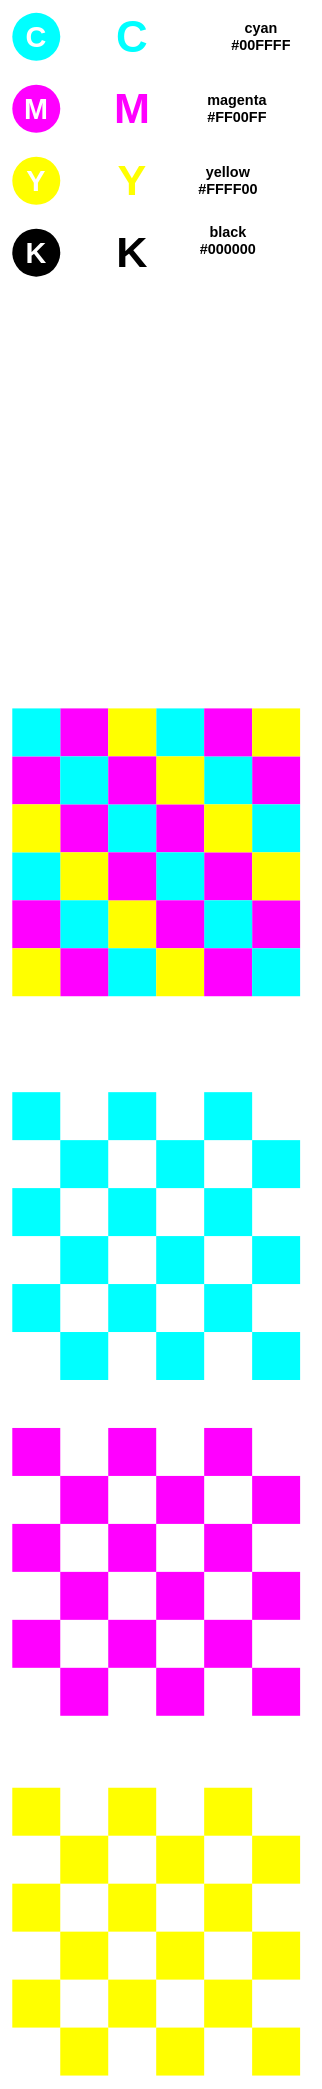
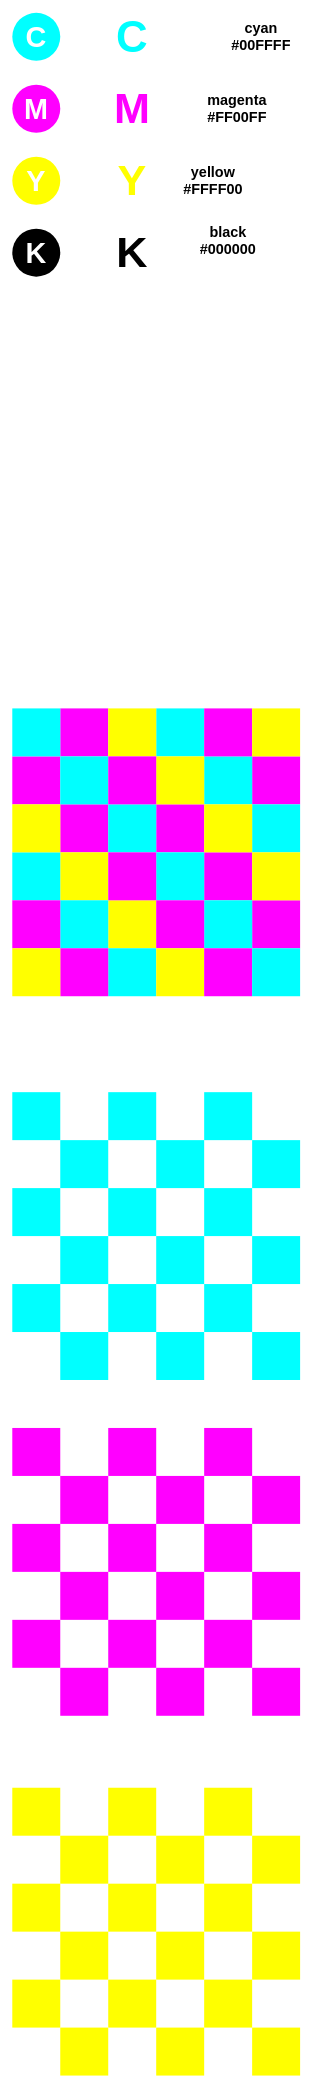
node "yellow #FFFF00": moved (228, 180) -> (213, 180)
